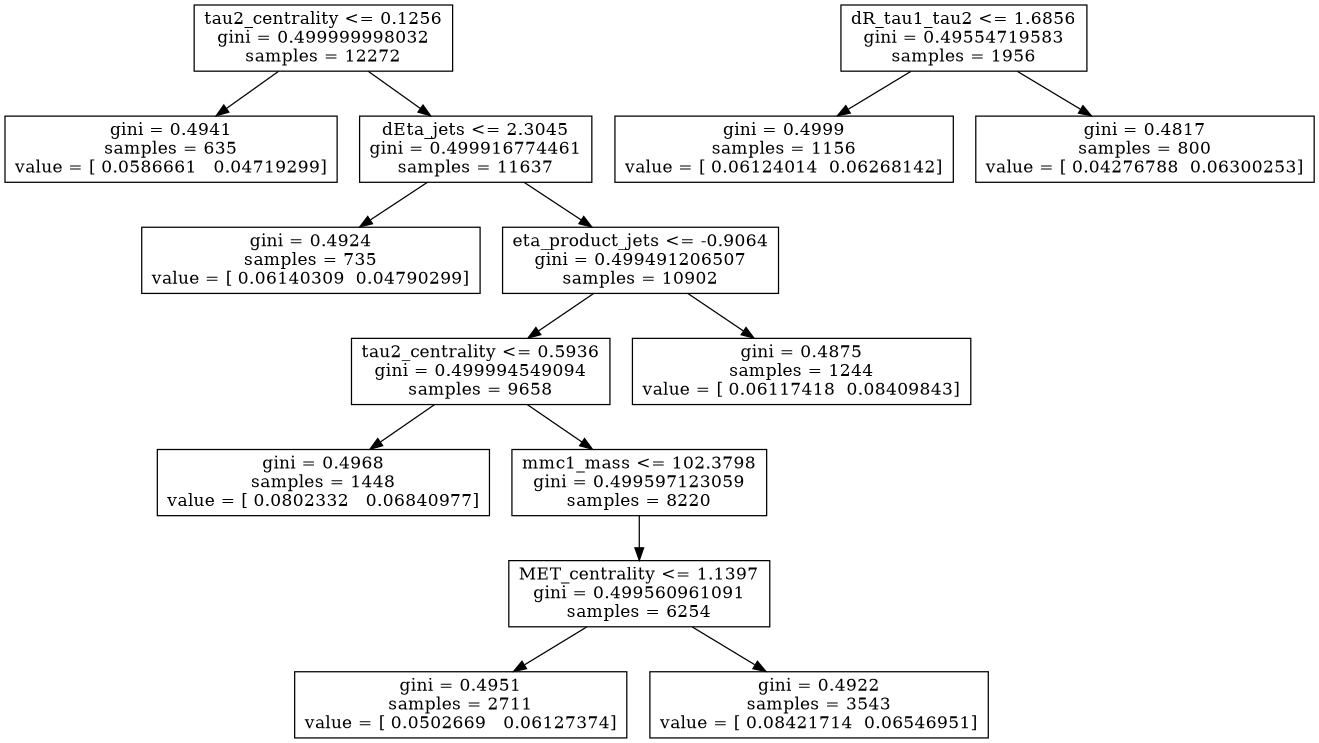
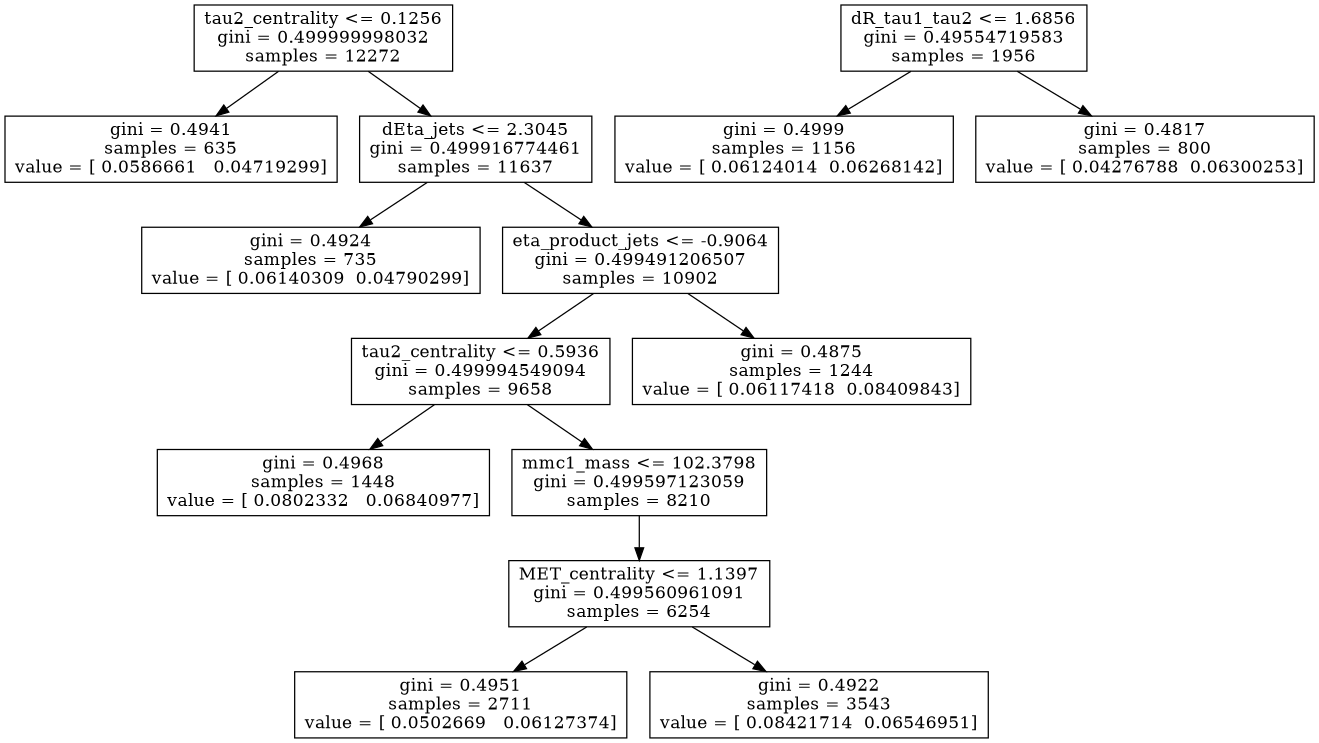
node "mmc1_mass <= 102.3798 gini = 0.499597123059 samples = 8220": label "mmc1_mass <= 102.3798 gini = 0.499597123059 samples = 8220" -> "mmc1_mass <= 102.3798 gini = 0.499597123059 samples = 8210"
